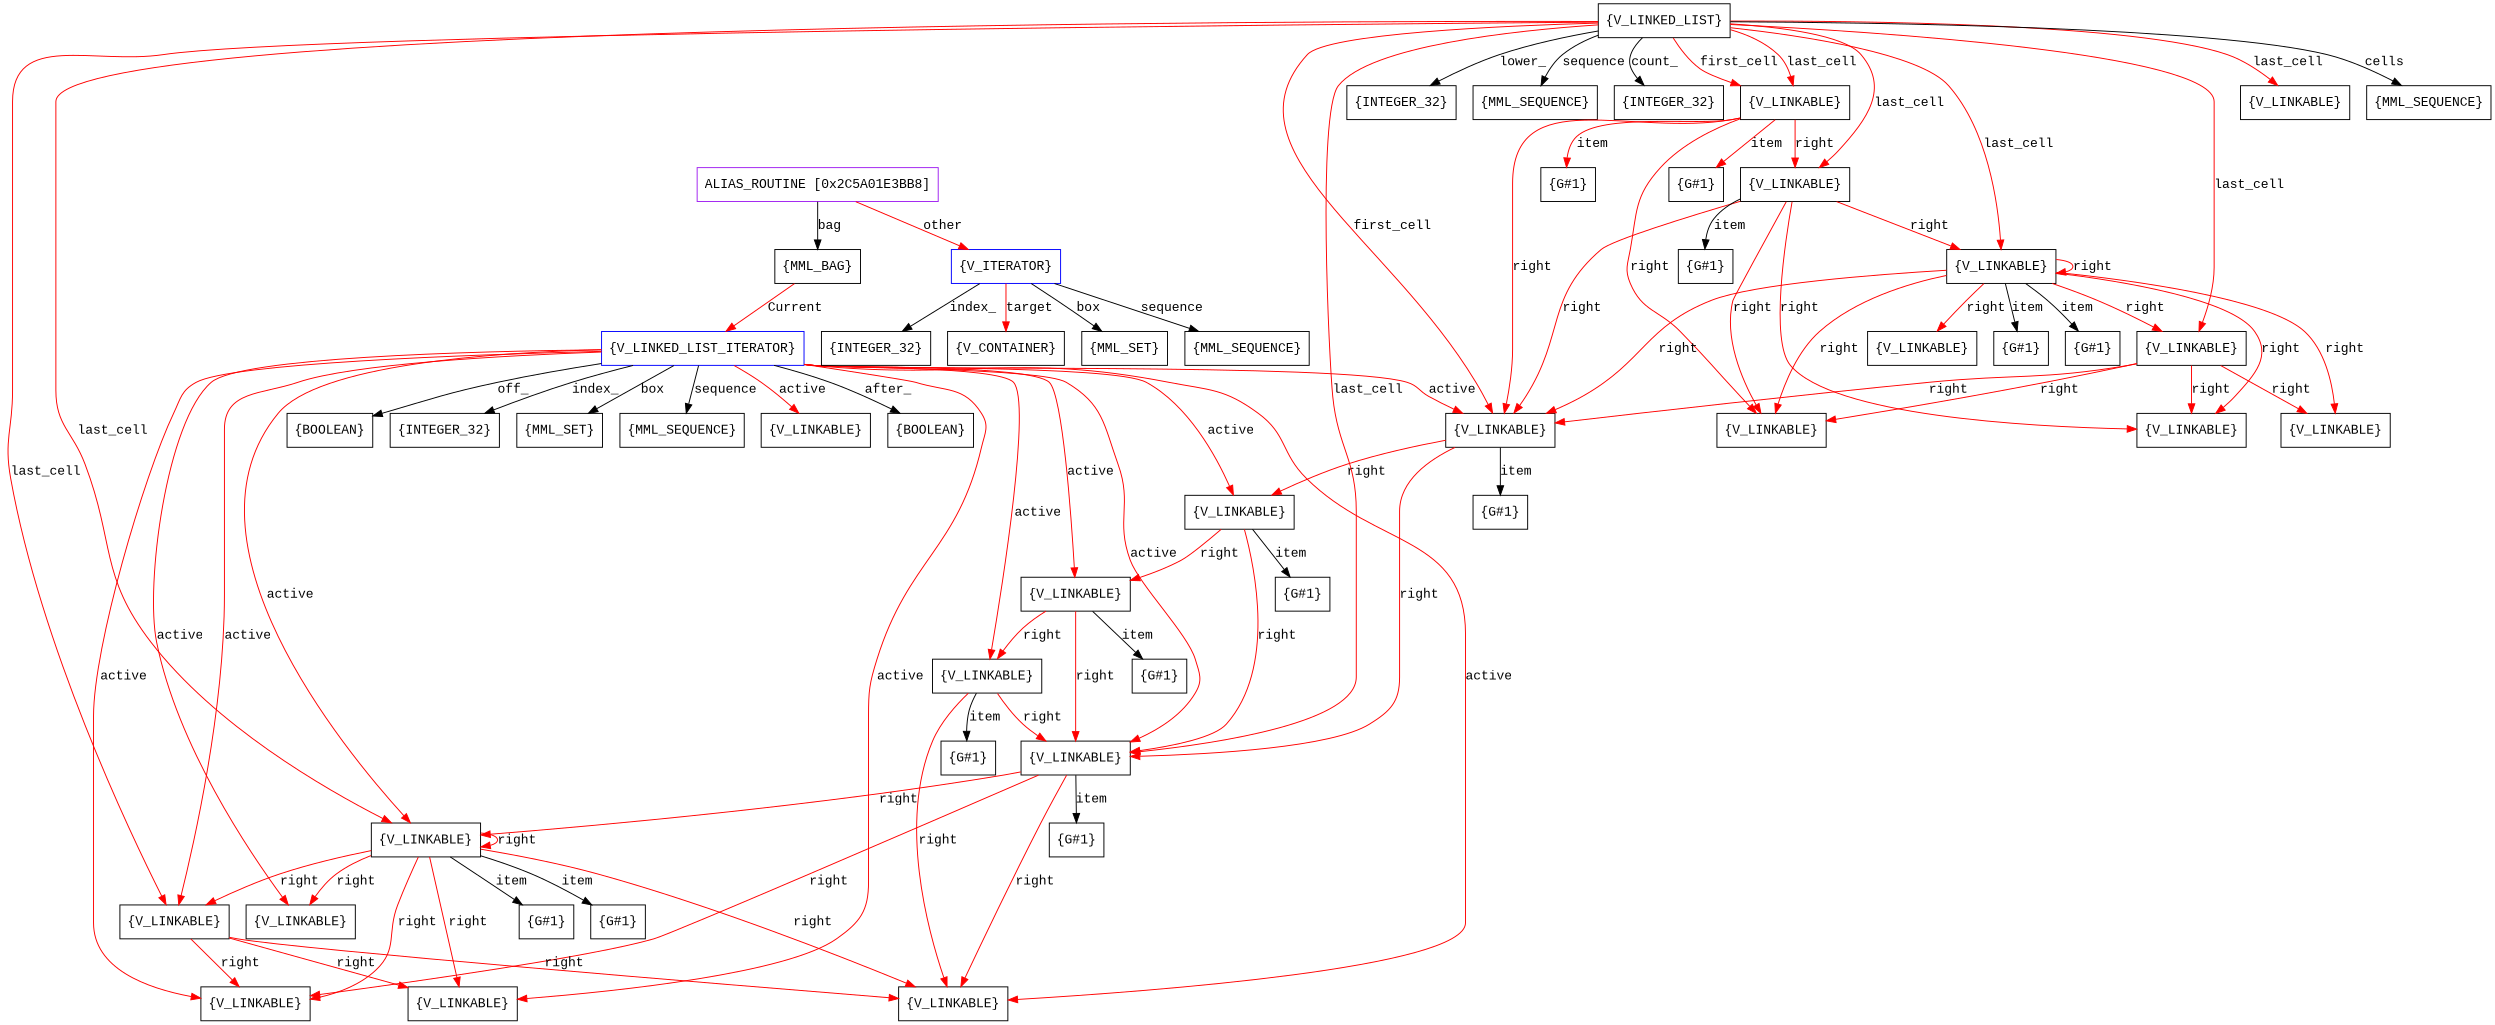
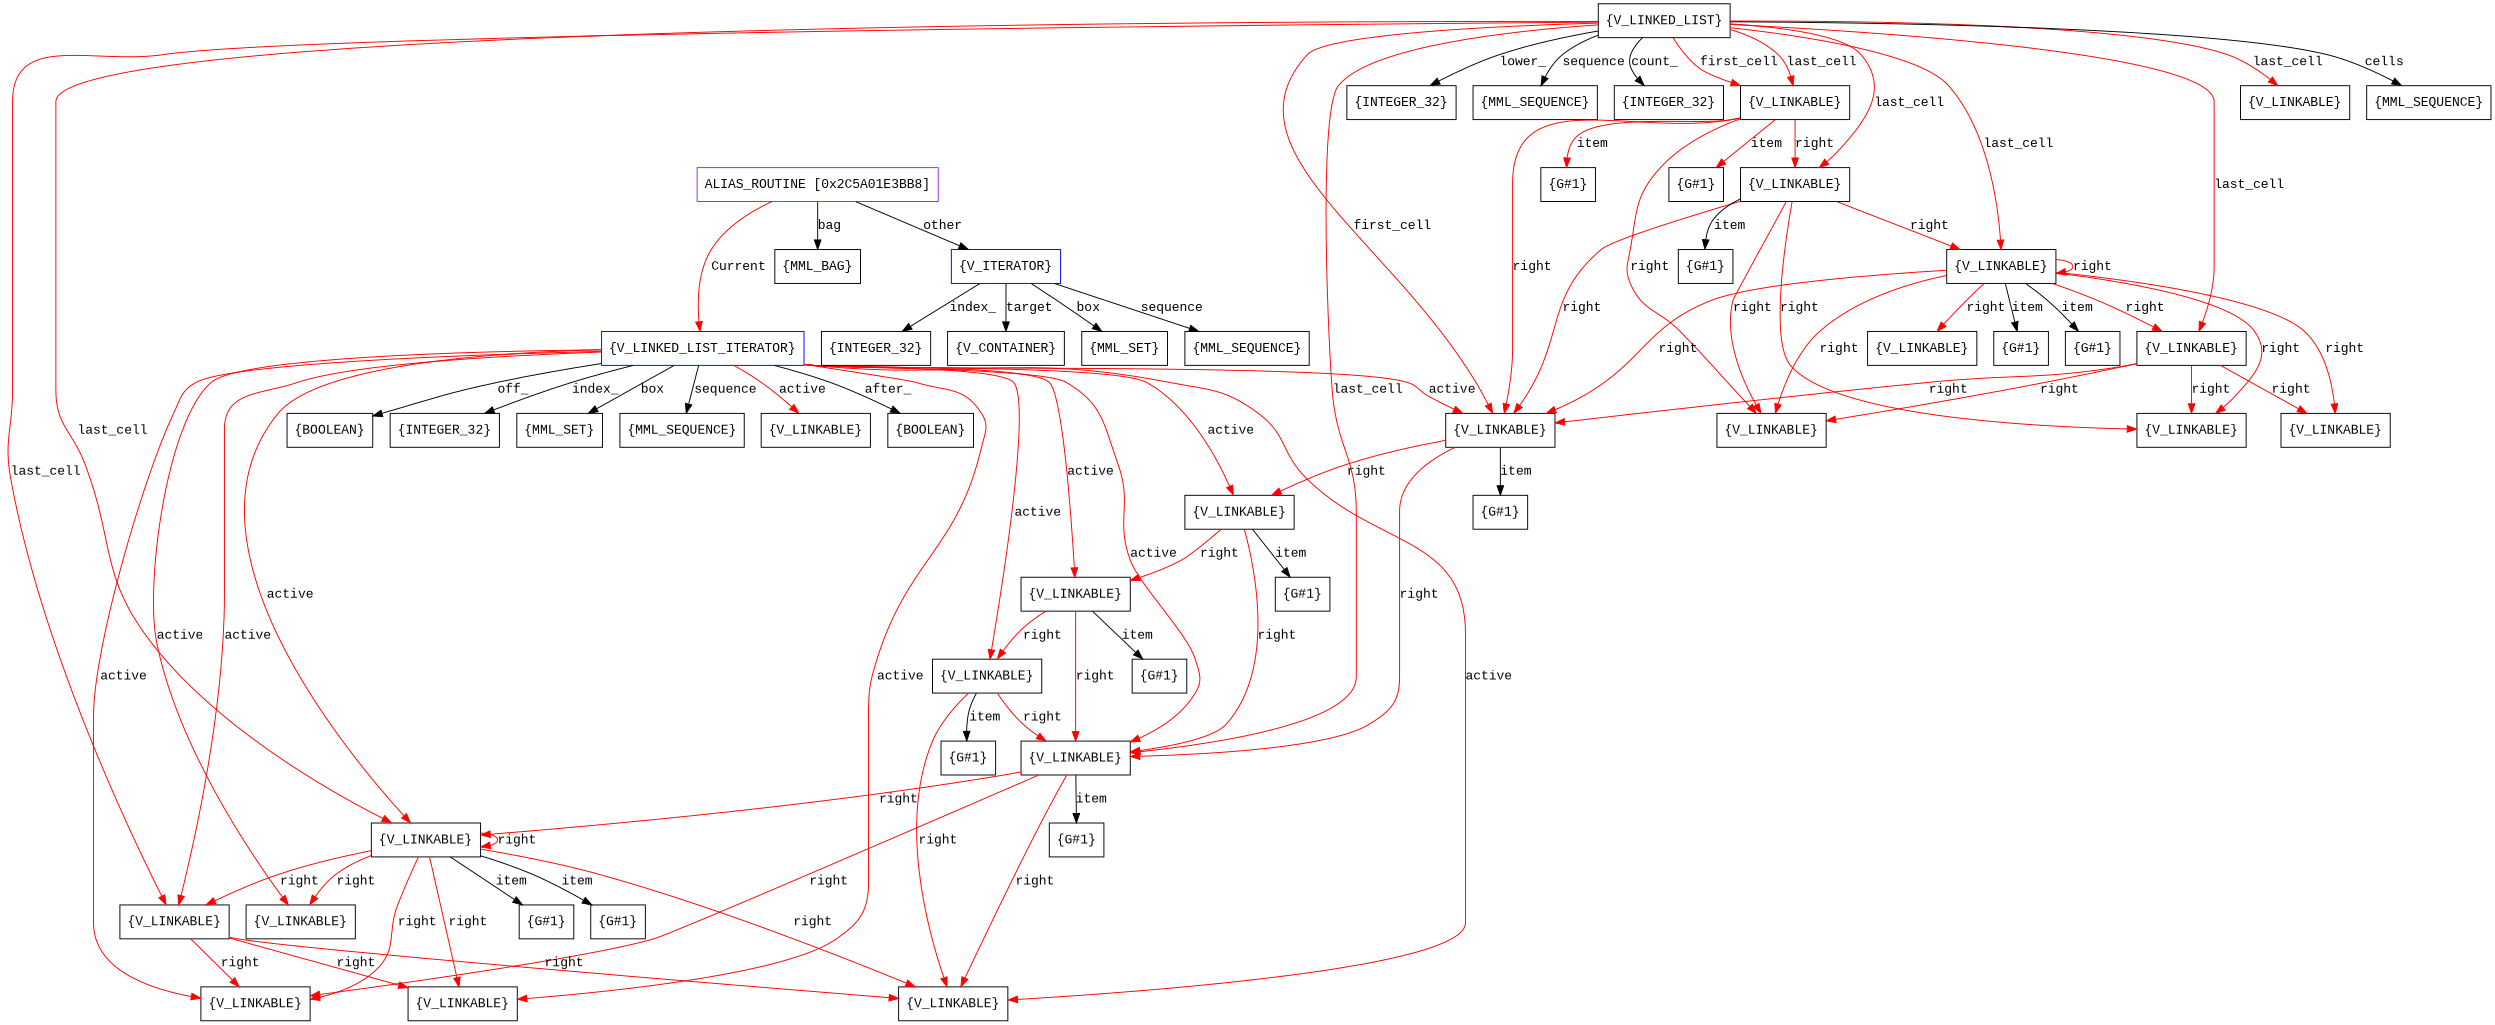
edge "ALIAS_ROUTINE [0x2C5A01E3BB8]" -> "{V_ITERATOR}": color red -> black
edge "{V_ITERATOR}" -> "{V_CONTAINER}": color red -> black
edge "{MML_BAG}" -> "{V_LINKED_LIST_ITERATOR}": now "ALIAS_ROUTINE [0x2C5A01E3BB8]" -> "{V_LINKED_LIST_ITERATOR}"
